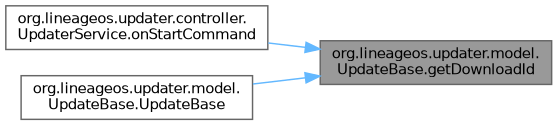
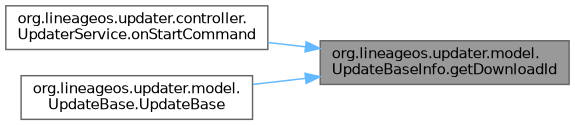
node "org.lineageos.updater.model. UpdateBase.getDownloadId": label "org.lineageos.updater.model. UpdateBase.getDownloadId" -> "org.lineageos.updater.model. UpdateBaseInfo.getDownloadId"
